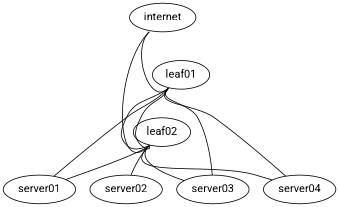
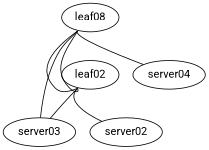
node "internet": removed
node "leaf01": label "leaf01" -> "leaf08"
edge "leaf02" -- "server04": removed
node "server01": removed
